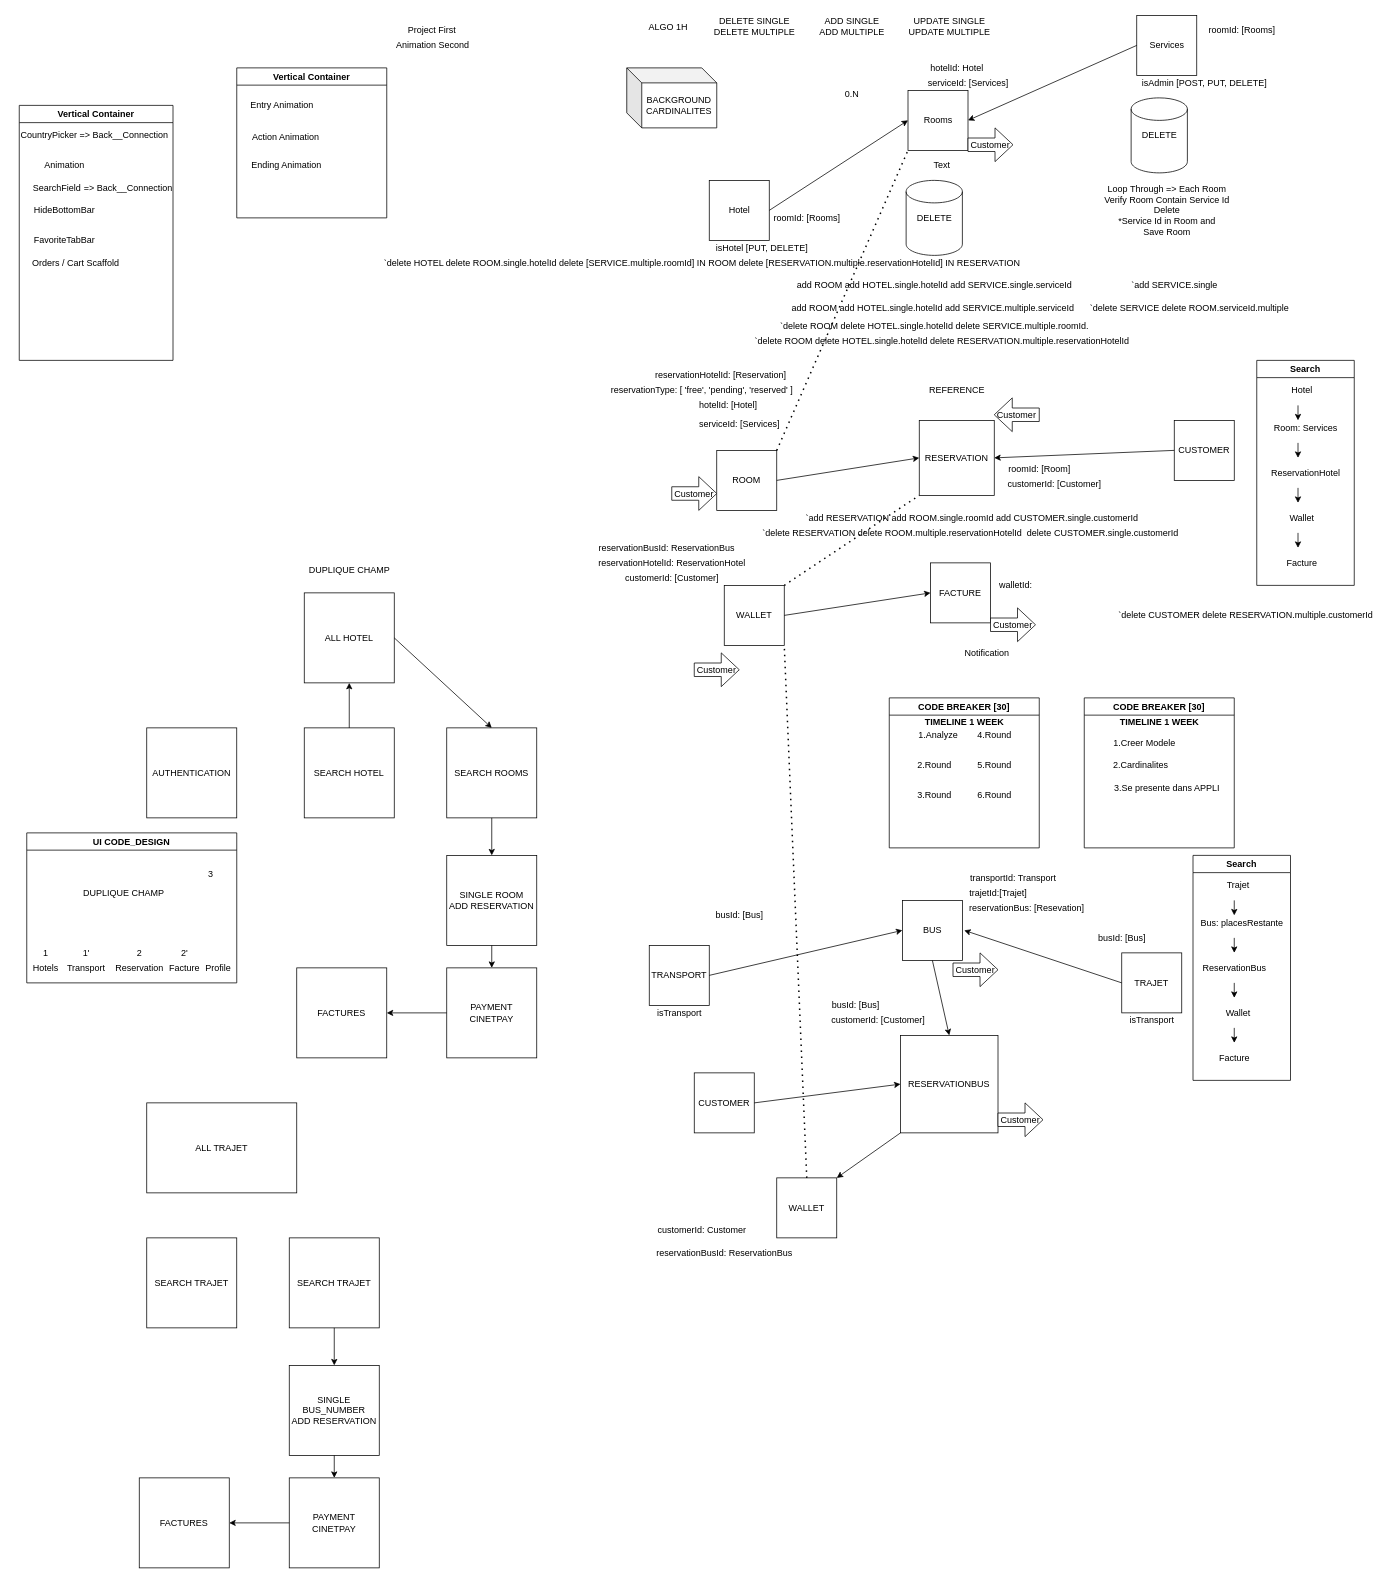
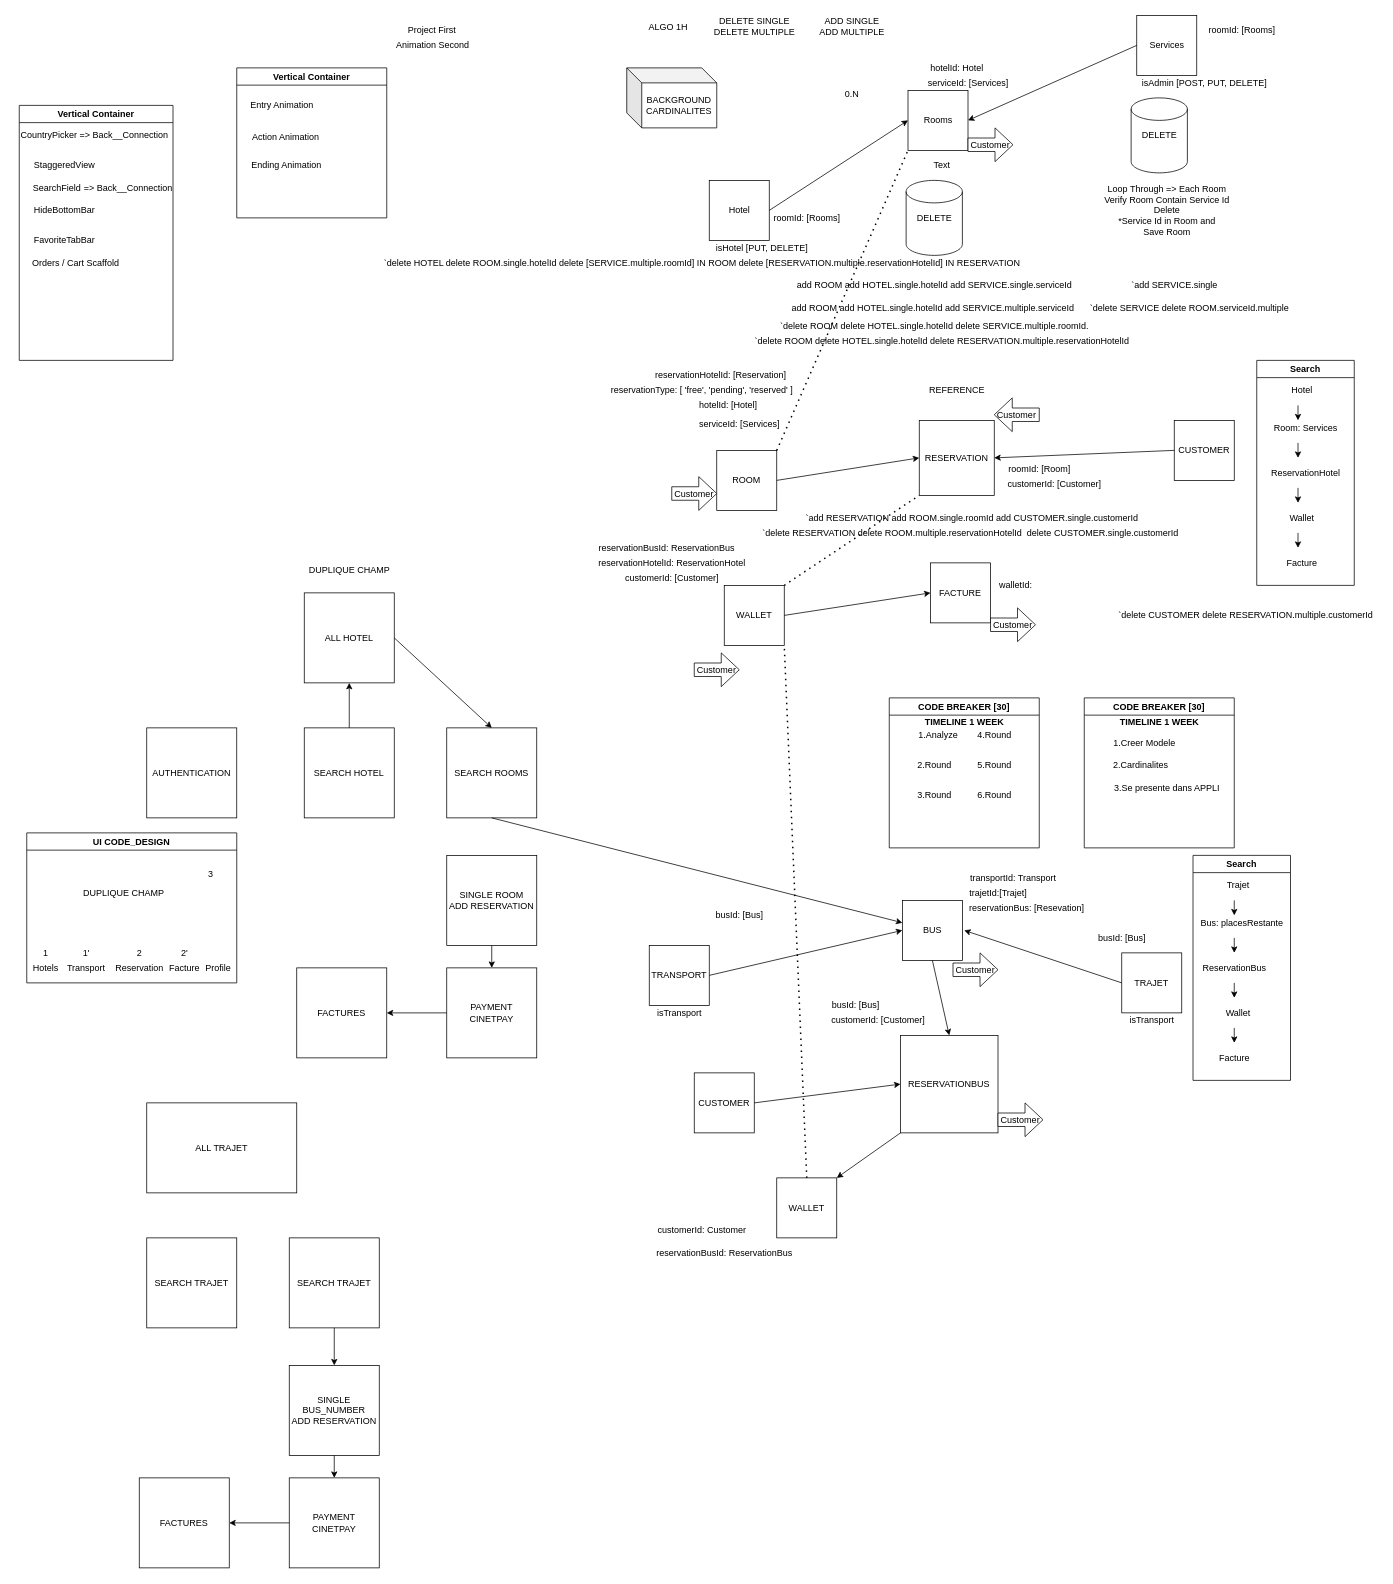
node "UPDATE SINGLE UPDATE MULTIPLE": removed
node "Animation": label "Animation" -> "StaggeredView"
node "Notification": removed
edge "SEARCH ROOMS" -> "SINGLE ROOM ADD RESERVATION": now "SEARCH ROOMS" -> "BUS"
